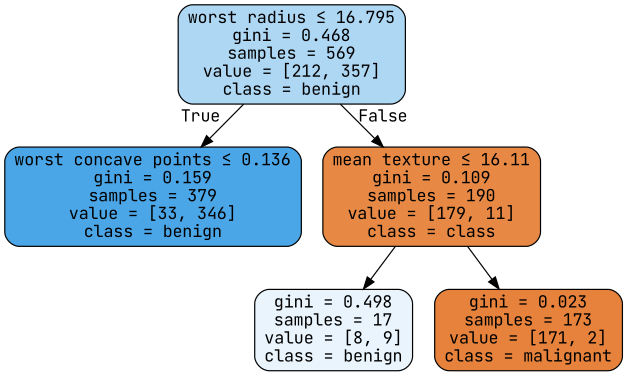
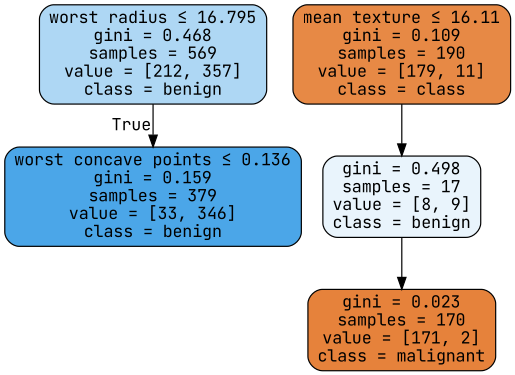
edge "worst radius ≤ 16.795" -> "mean texture ≤ 16.11": removed
edge "mean texture ≤ 16.11" -> "gini = 0.023": now "gini = 0.498" -> "gini = 0.023"
node "gini = 0.023": text "samples = 173" -> "samples = 170"
